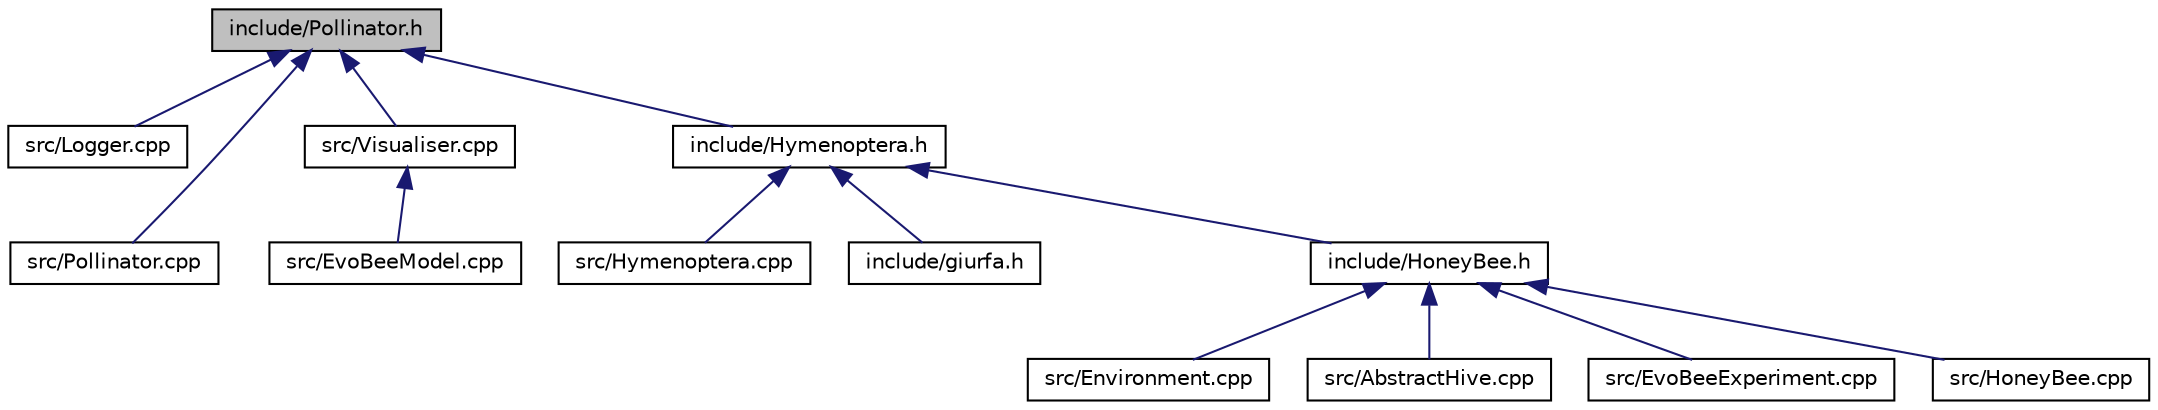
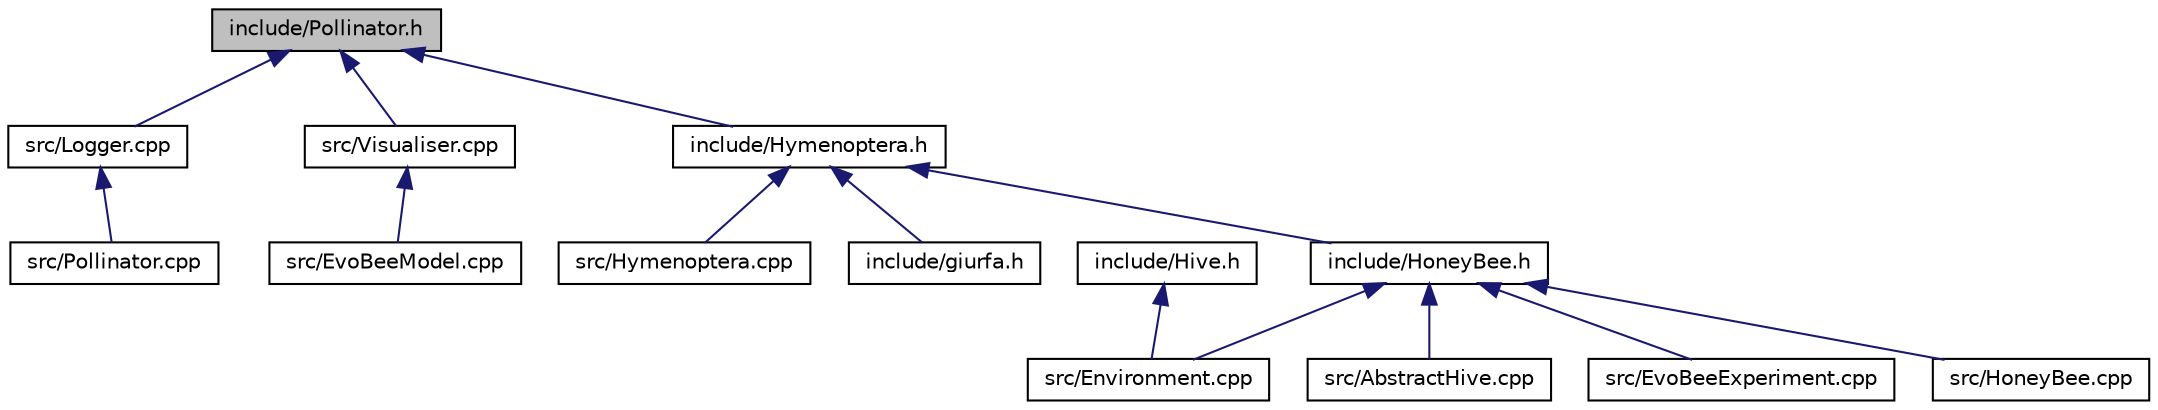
edge "src/Pollinator.cpp" -> "include/Pollinator.h": now "src/Pollinator.cpp" -> "src/Logger.cpp"
node "include/Hive.h": added
